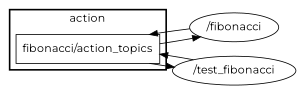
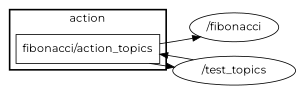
edge "/fibonacci" -> "fibonacci/action_topics": removed
node "/test_fibonacci": label "/test_fibonacci" -> "/test_topics"
